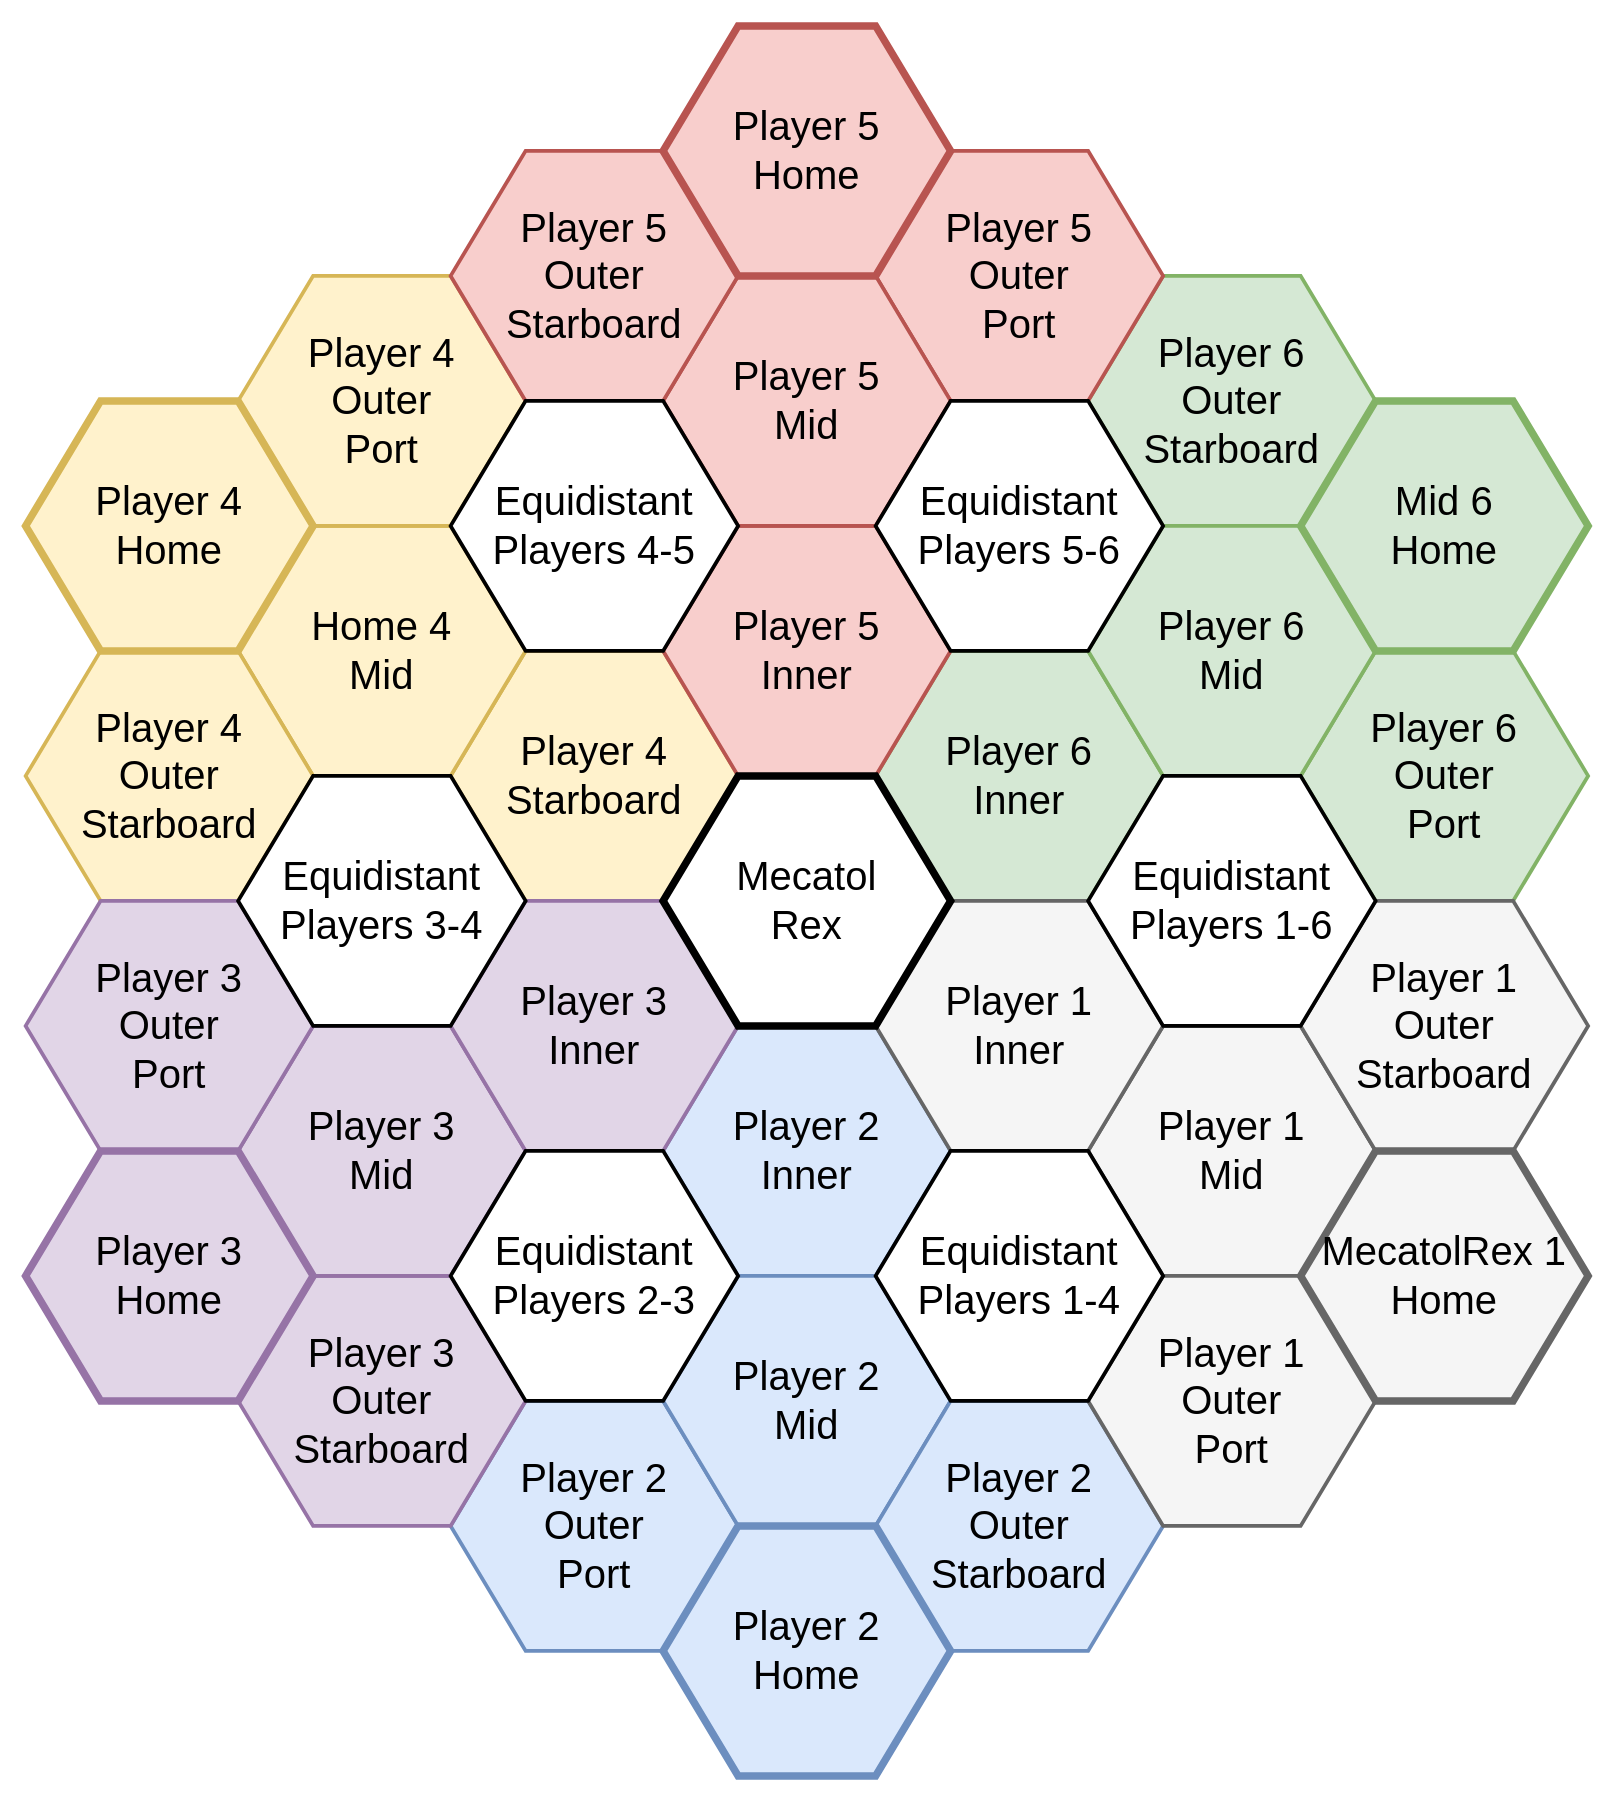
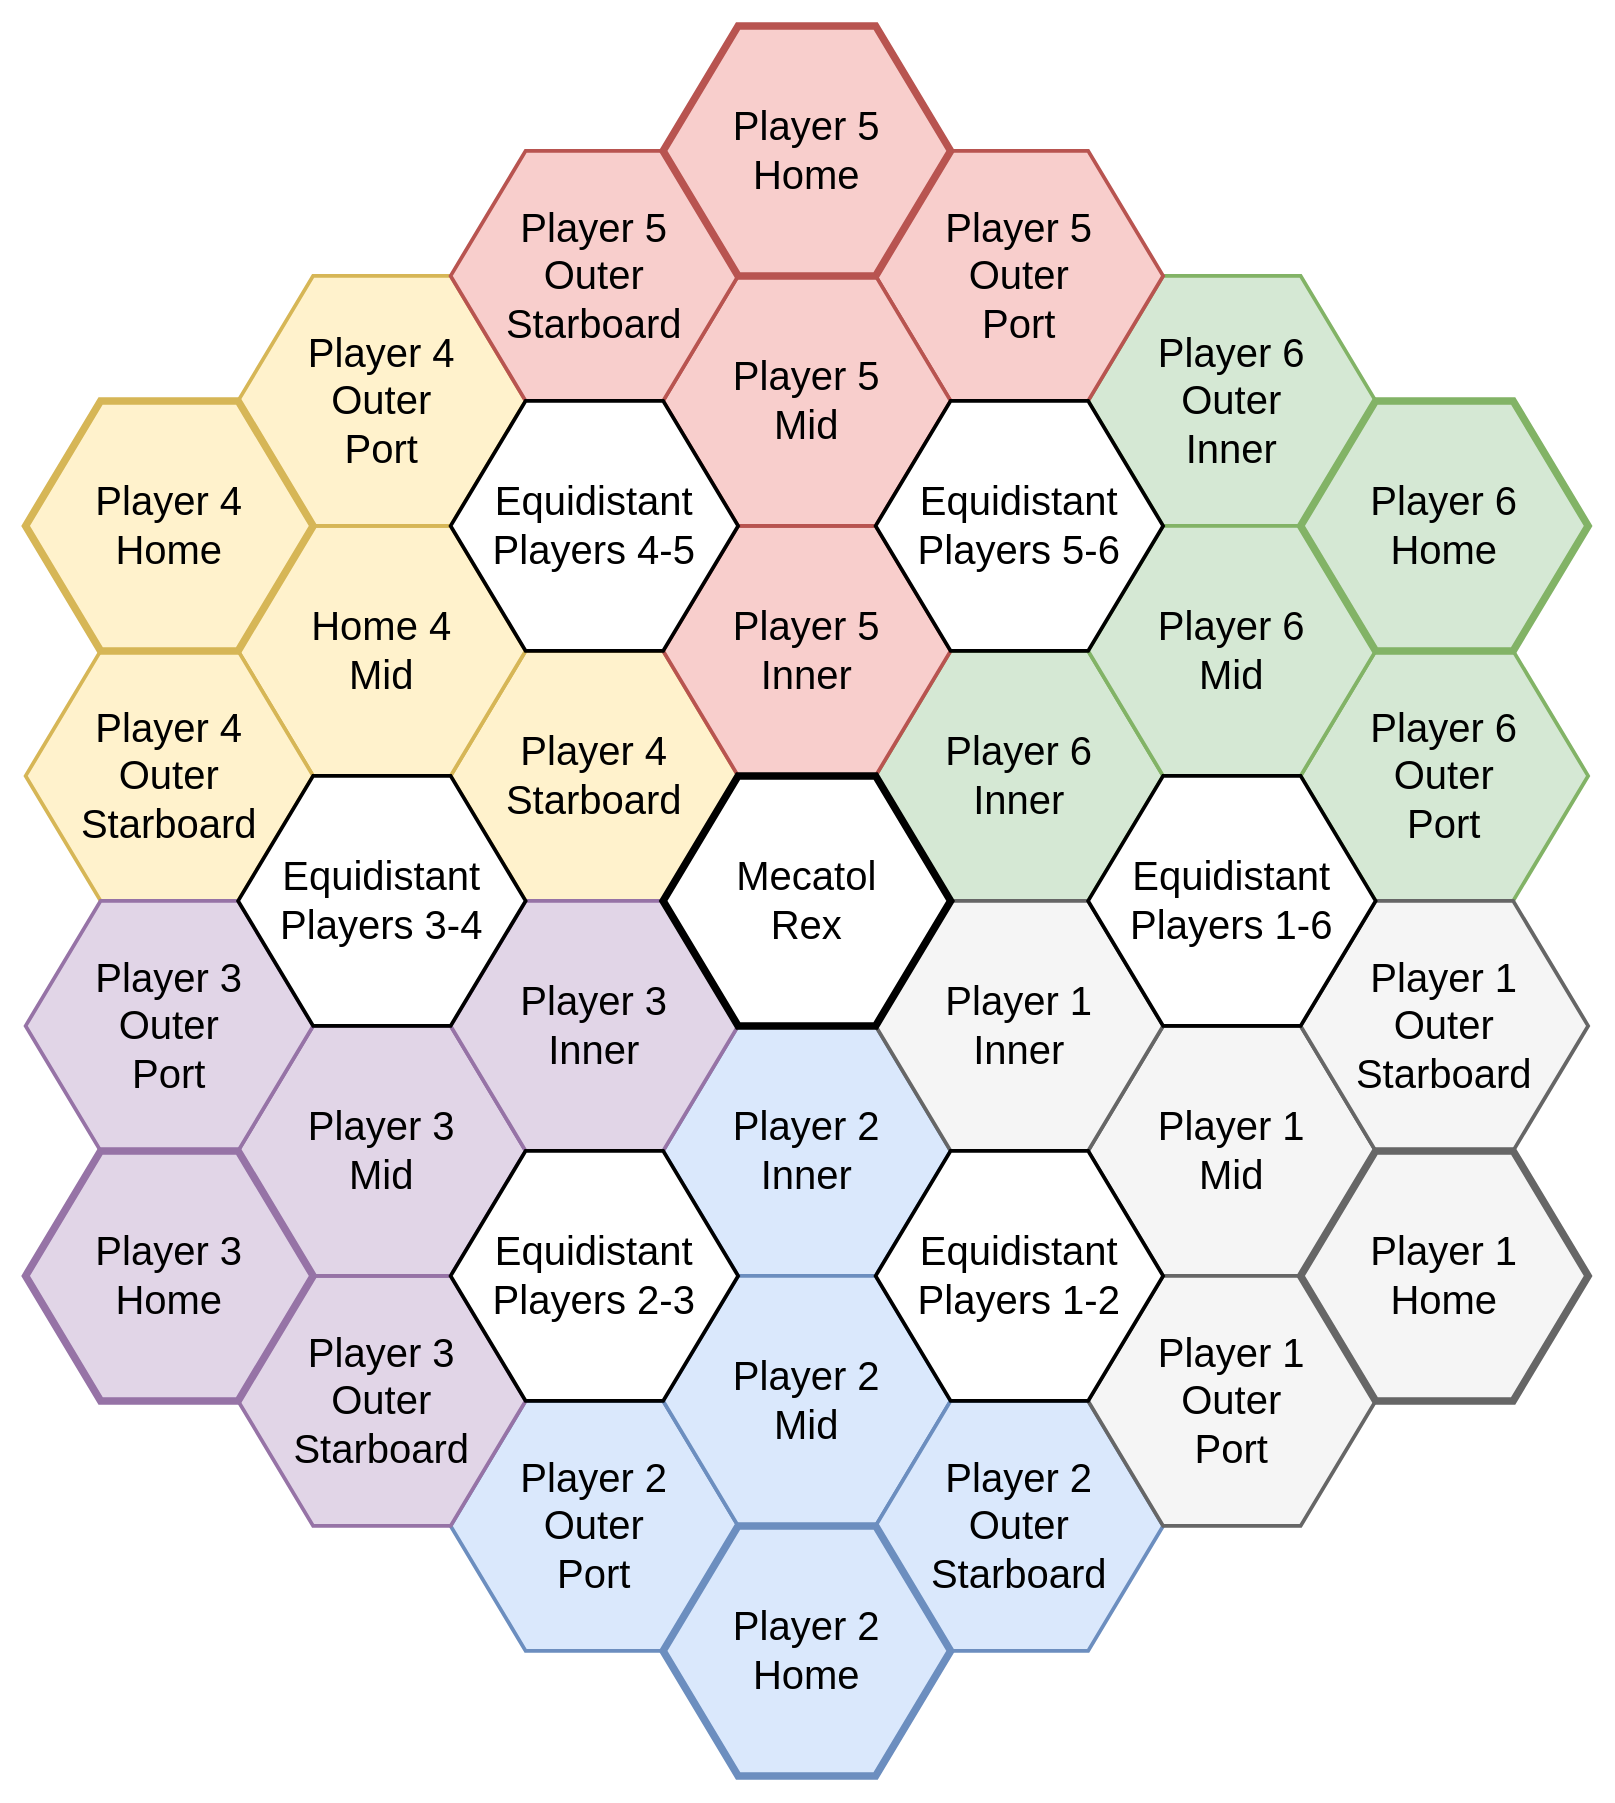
node "Player 6OuterStarboard": label "Player 6OuterStarboard" -> "Player 6OuterInner"
node "Mid 6Home": label "Mid 6Home" -> "Player 6Home"
node "EquidistantPlayers 1-4": label "EquidistantPlayers 1-4" -> "EquidistantPlayers 1-2"
node "MecatolRex 1Home": label "MecatolRex 1Home" -> "Player 1Home"
